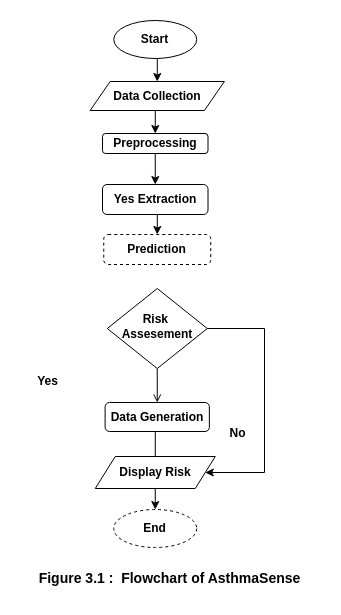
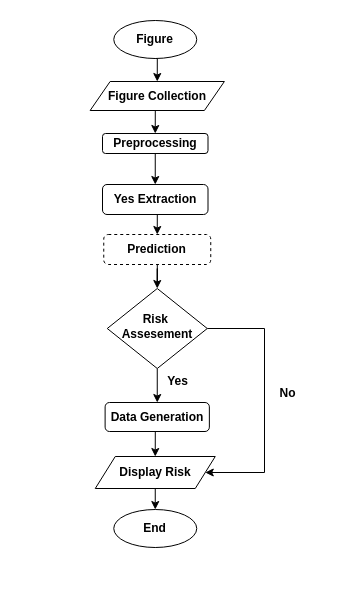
node "Start": label "Start" -> "Figure"
node "Data Collection": label "Data Collection" -> "Figure Collection"
edge "Prediction" -> "Risk Assesement": added
node "Yes": moved (47, 382) -> (177, 382)
edge "Risk Assesement" -> "Data Generation": arrowhead open -> classic
node "No": moved (238, 434) -> (288, 394)
edge "Data Generation" -- "Display Risk": arrowhead none -> classic
node "End": style dashed -> solid
node "Figure 3.1 : Flowchart of AsthmaSense": removed
